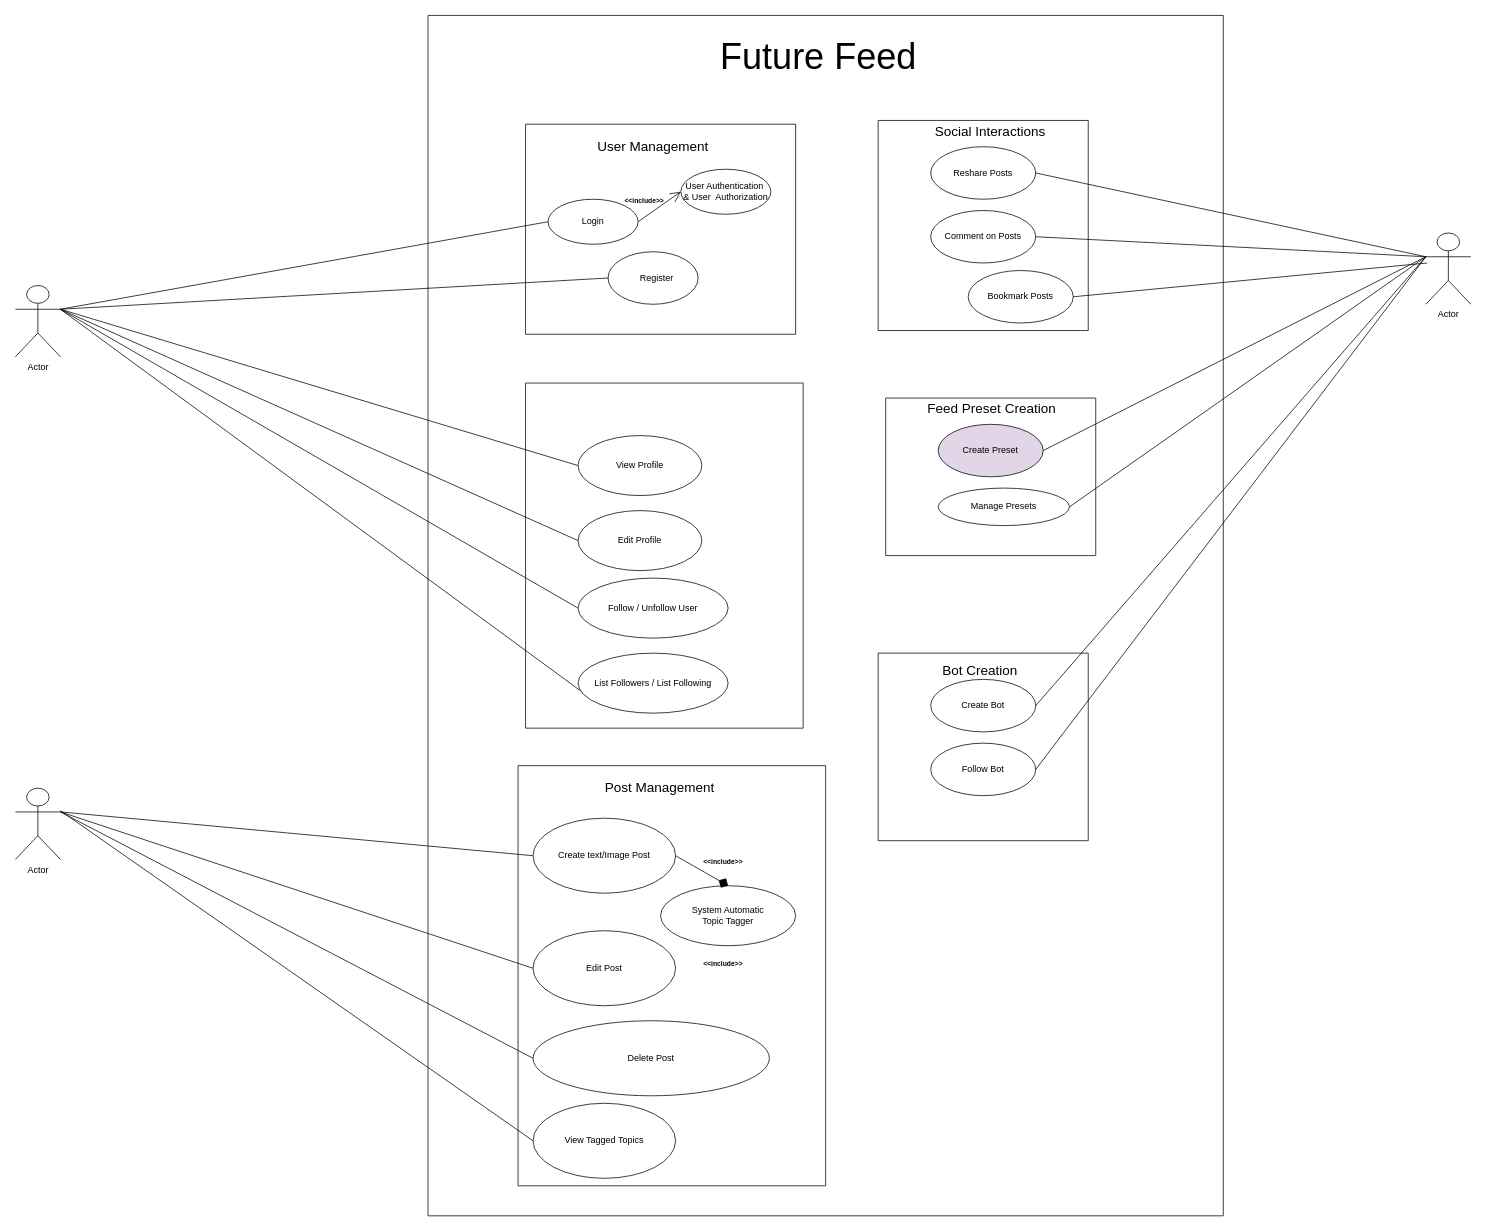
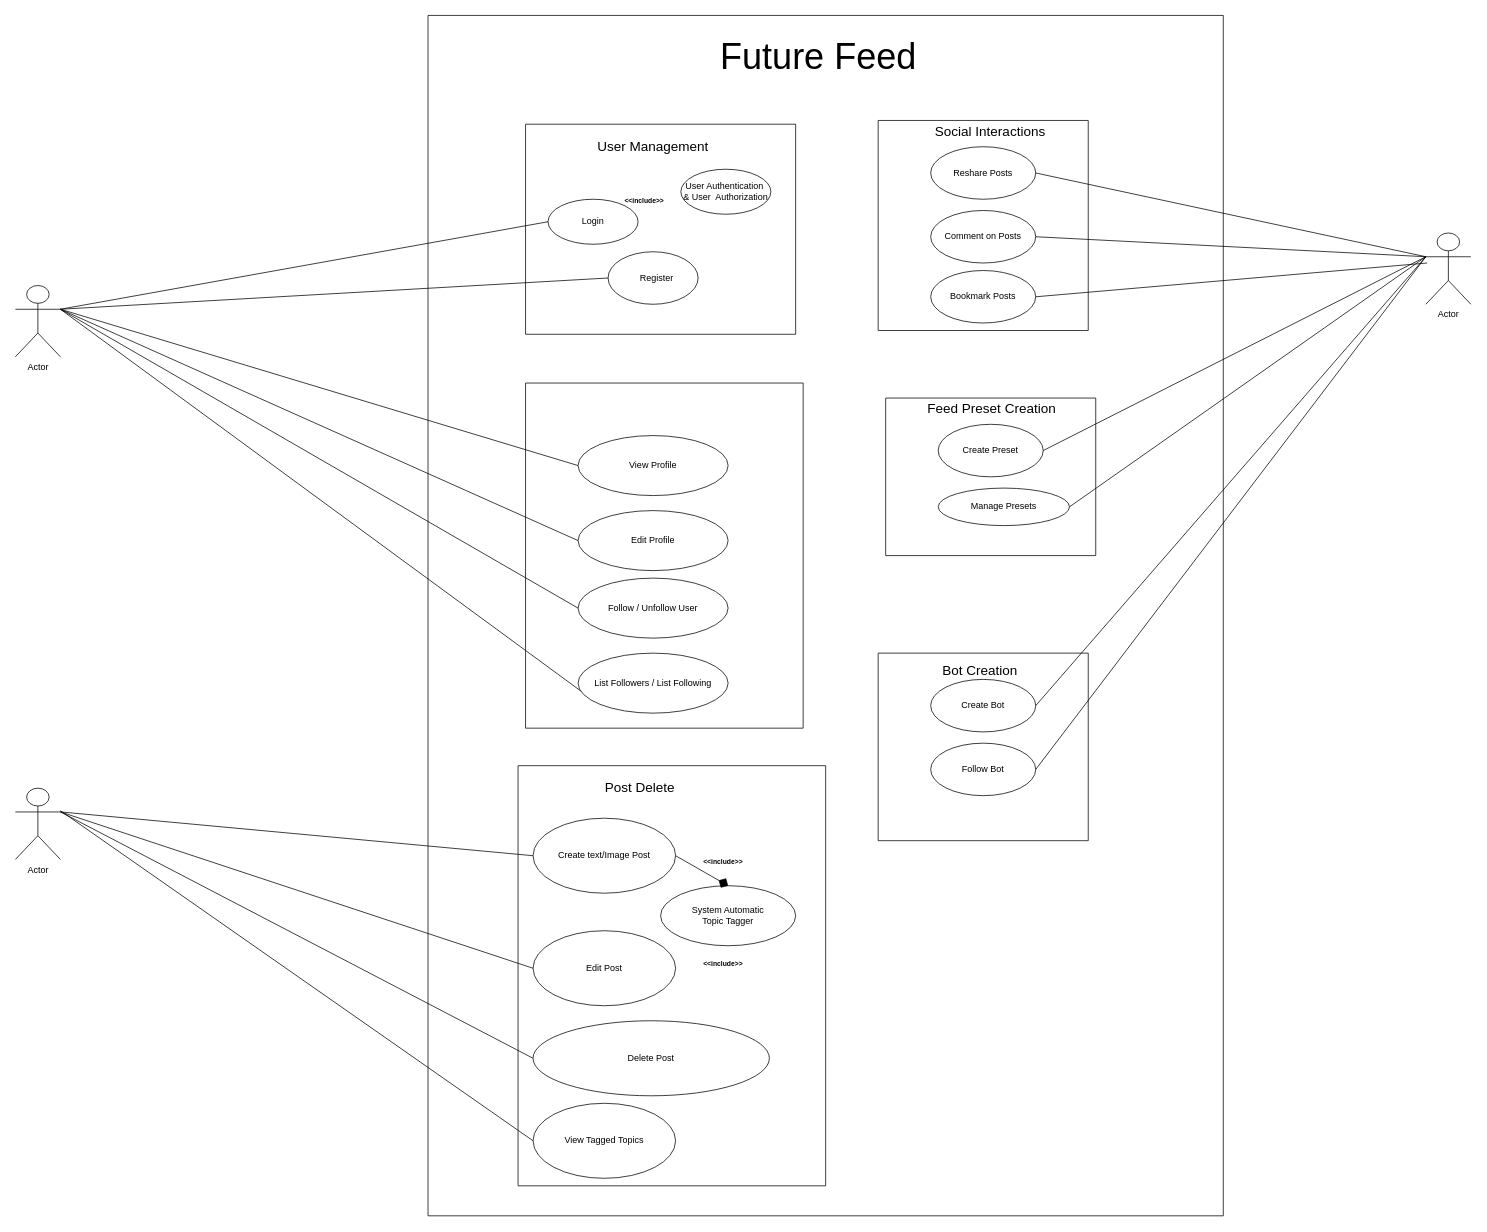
edge "Login" -> "User Authentication & User Authorization": removed
node "Bookmark Posts": moved (1020, 297) -> (983, 297)
node "Create Preset": fillcolor #e1d5e7 -> #ffffff
node "View Profile": size 124x60 -> 150x60
node "Edit Profile": size 124x60 -> 150x60
node "Post Management": label "Post Management" -> "Post Delete"
